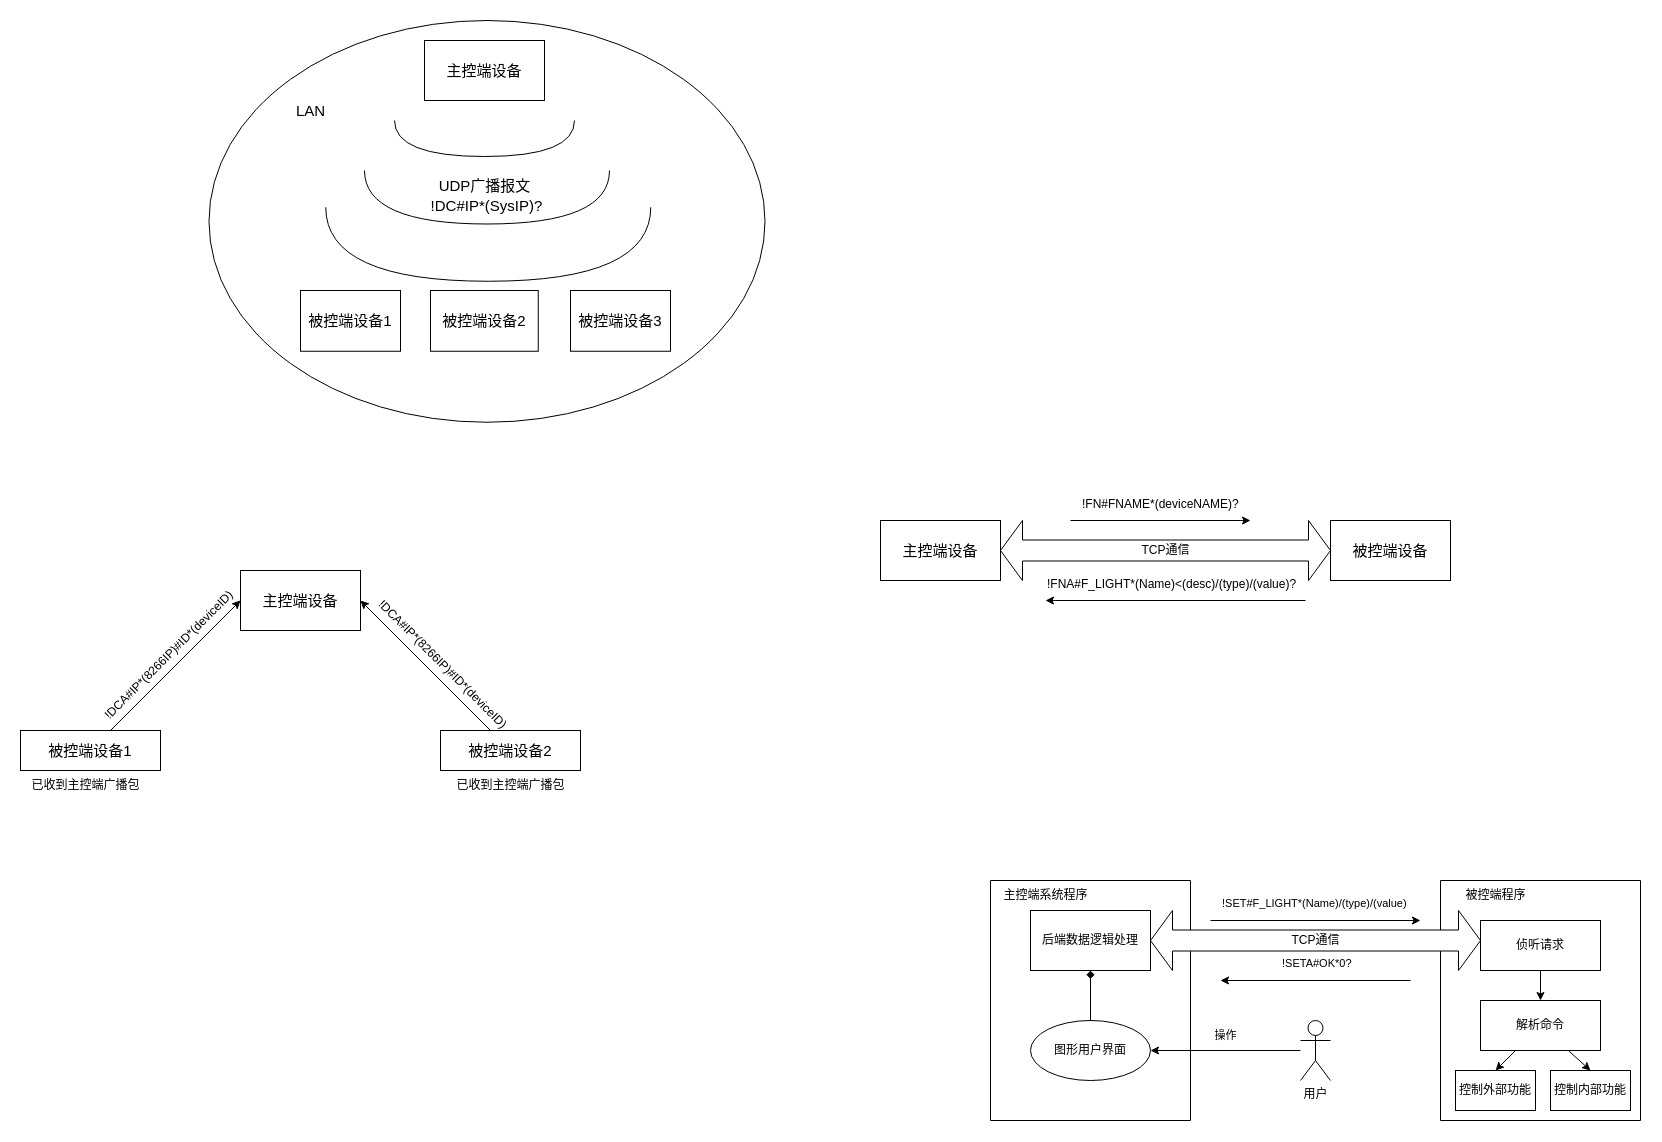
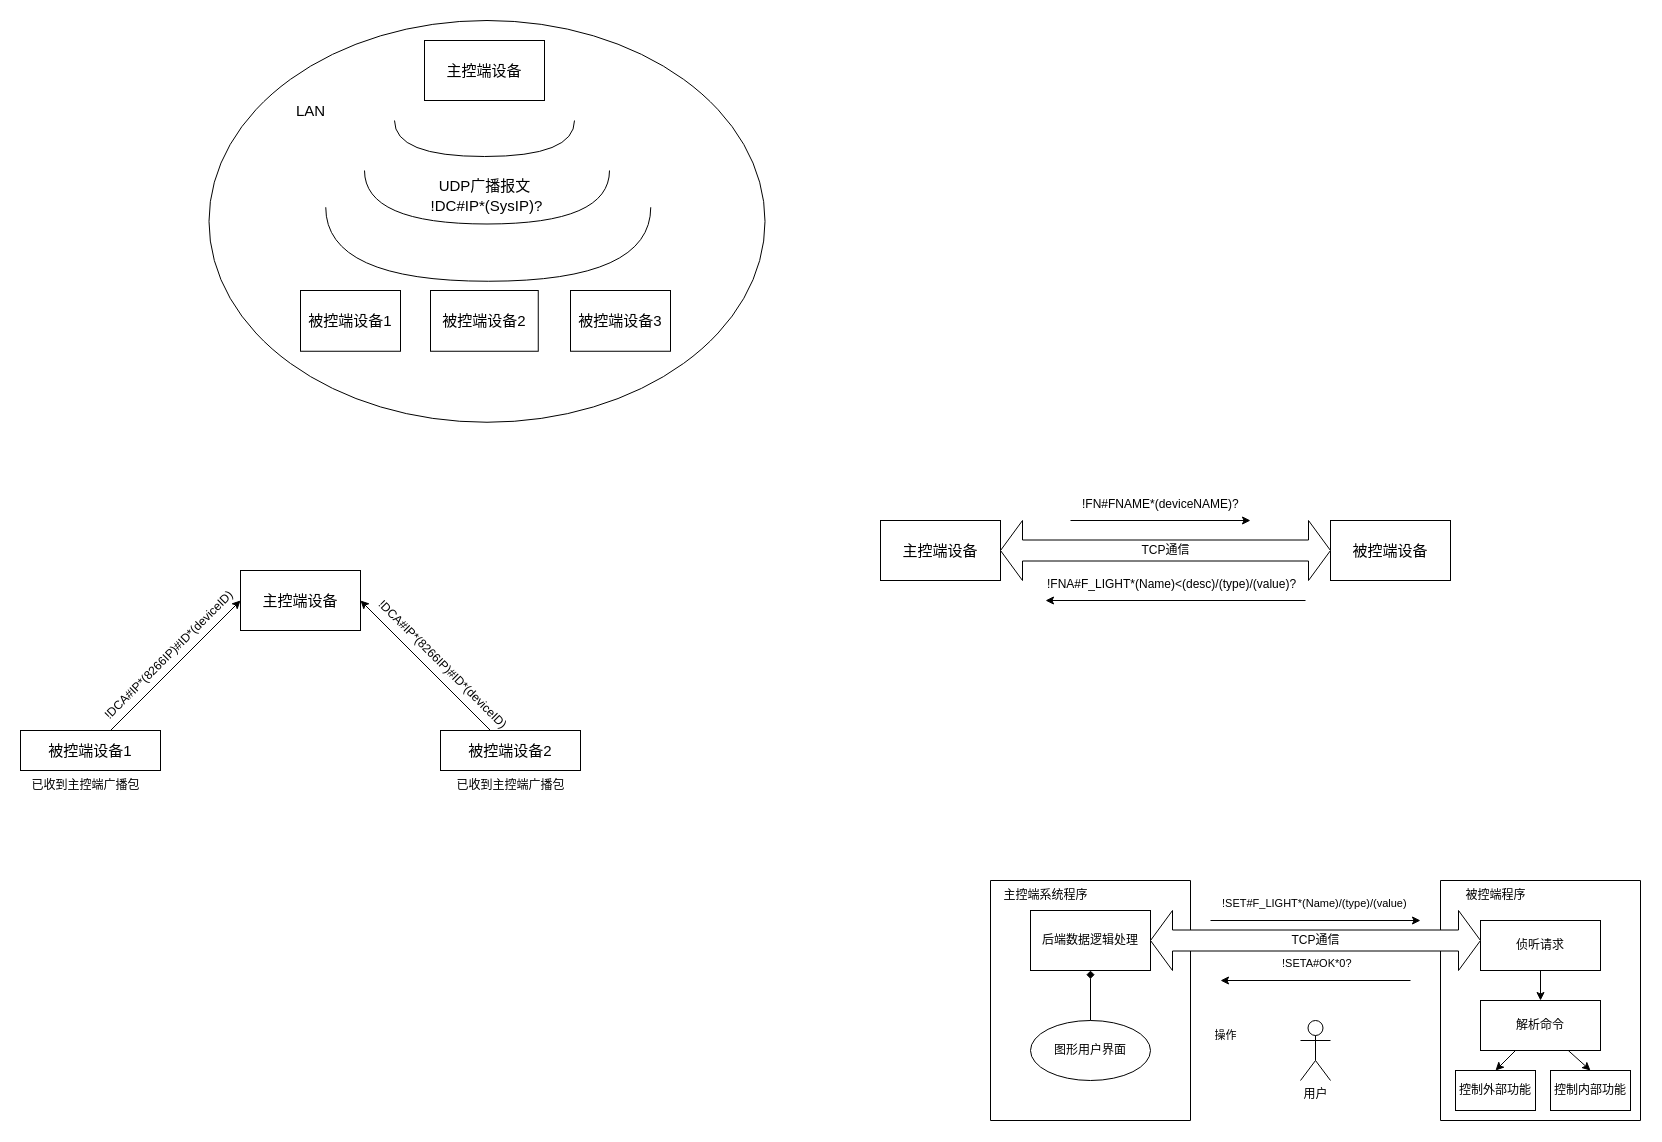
edge "用户" -> "图形用户界面": removed
